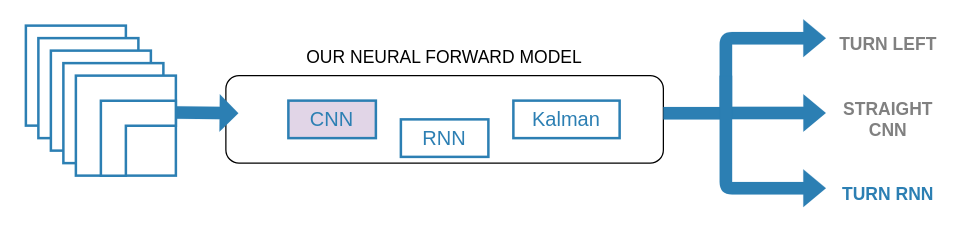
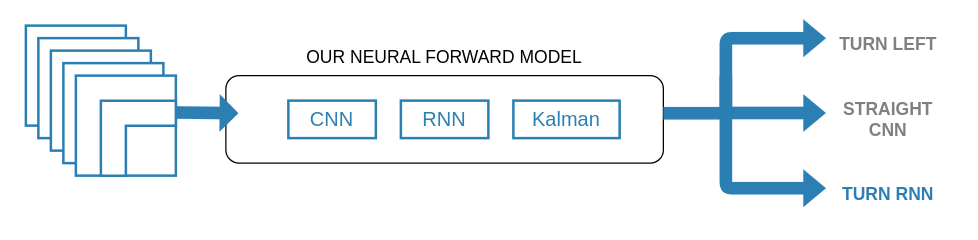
node "CNN": fillcolor #e1d5e7 -> #ffffff
node "RNN": moved (444, 138) -> (444, 119)
